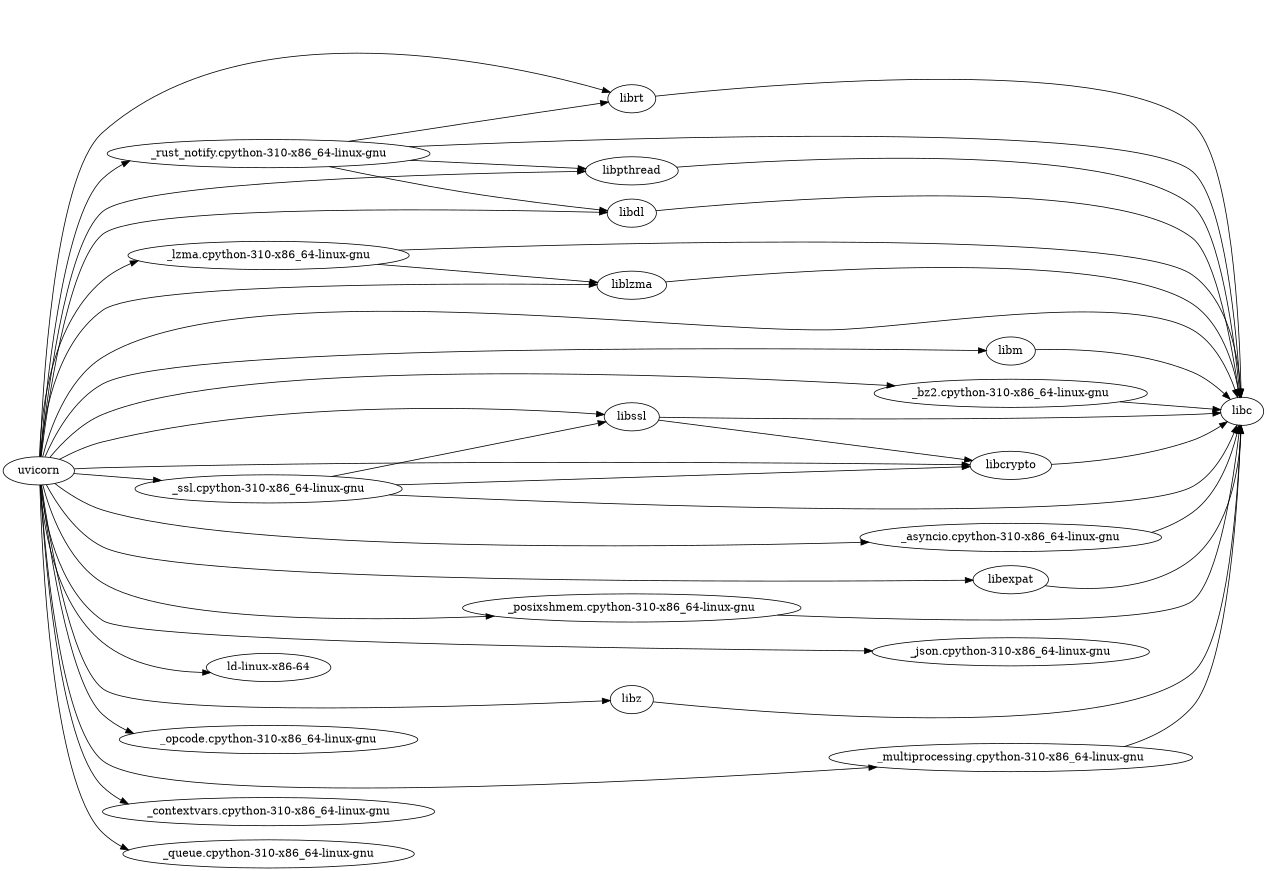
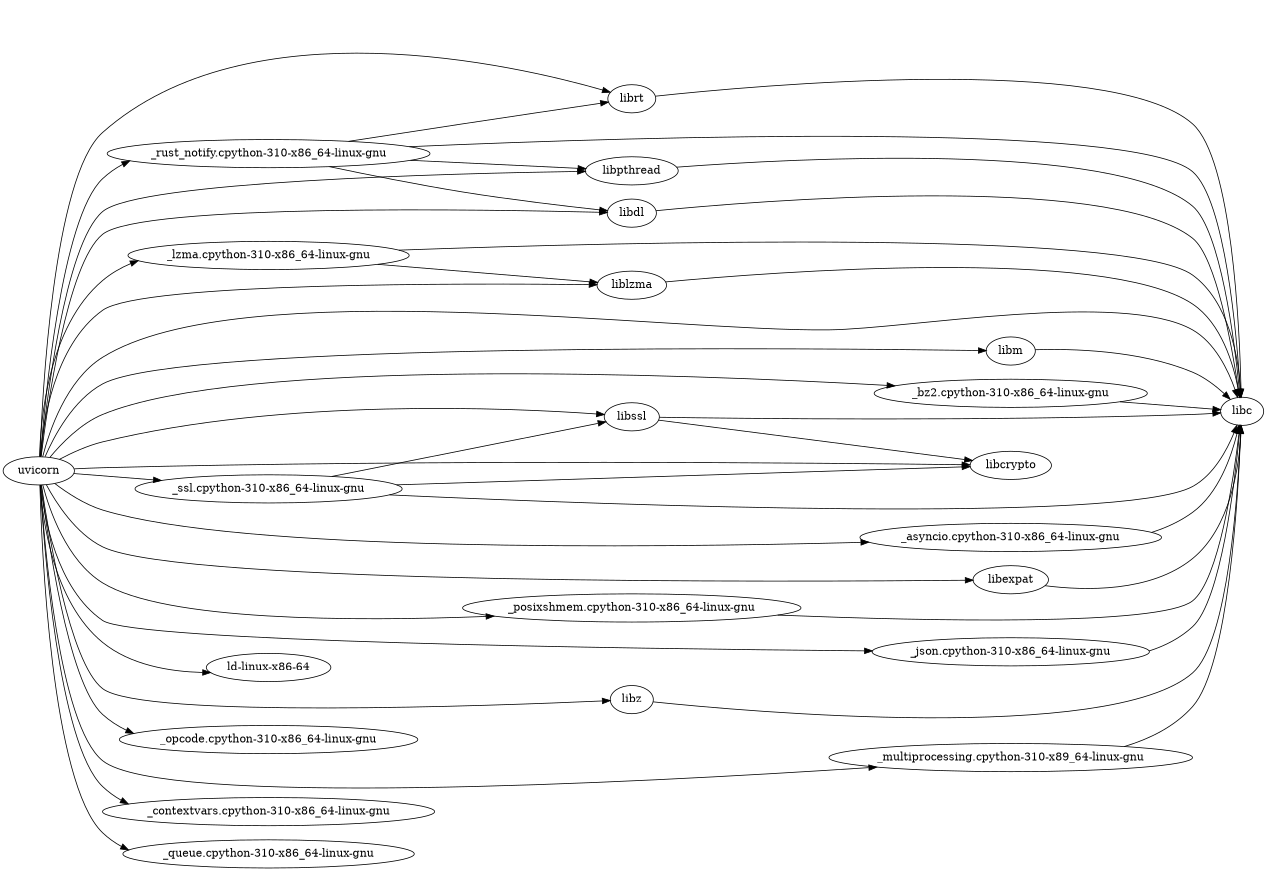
edge "libcrypto" -> "libc": now "_json.cpython-310-x86_64-linux-gnu" -> "libc"
node "_multiprocessing.cpython-310-x86_64-linux-gnu": label "_multiprocessing.cpython-310-x86_64-linux-gnu" -> "_multiprocessing.cpython-310-x89_64-linux-gnu"
